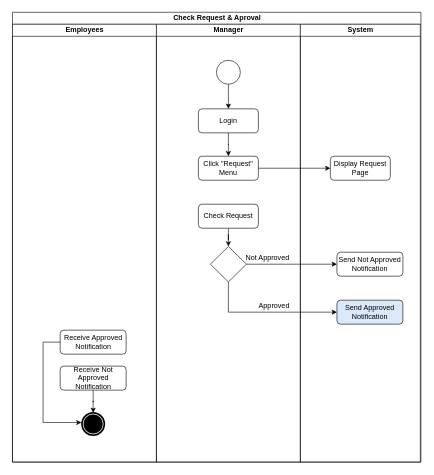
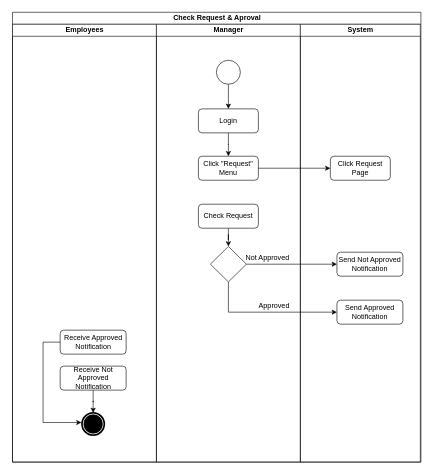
node "Display Request Page": label "Display Request Page" -> "Click Request Page"
node "Send Approved Notification": fillcolor #dae8fc -> #ffffff
